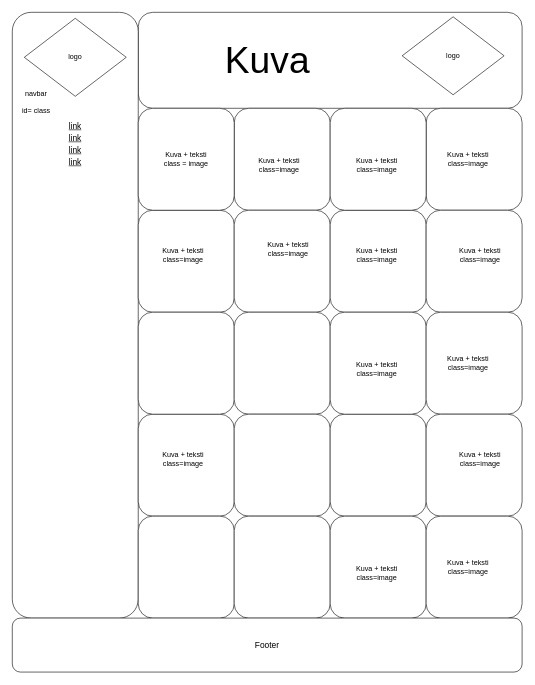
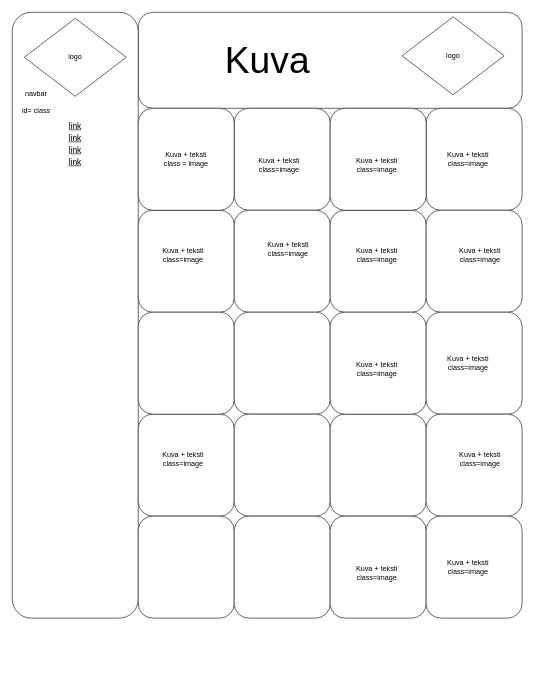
node "Footer": removed
